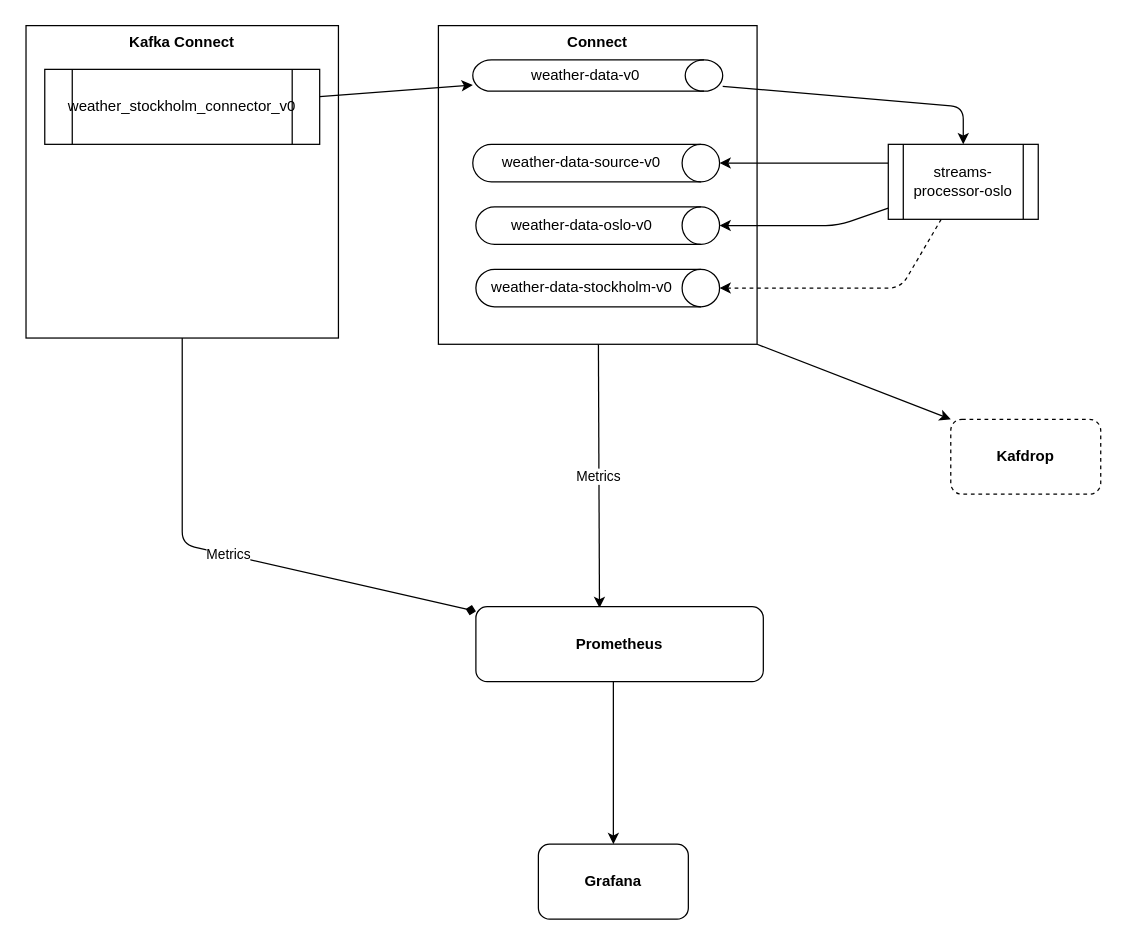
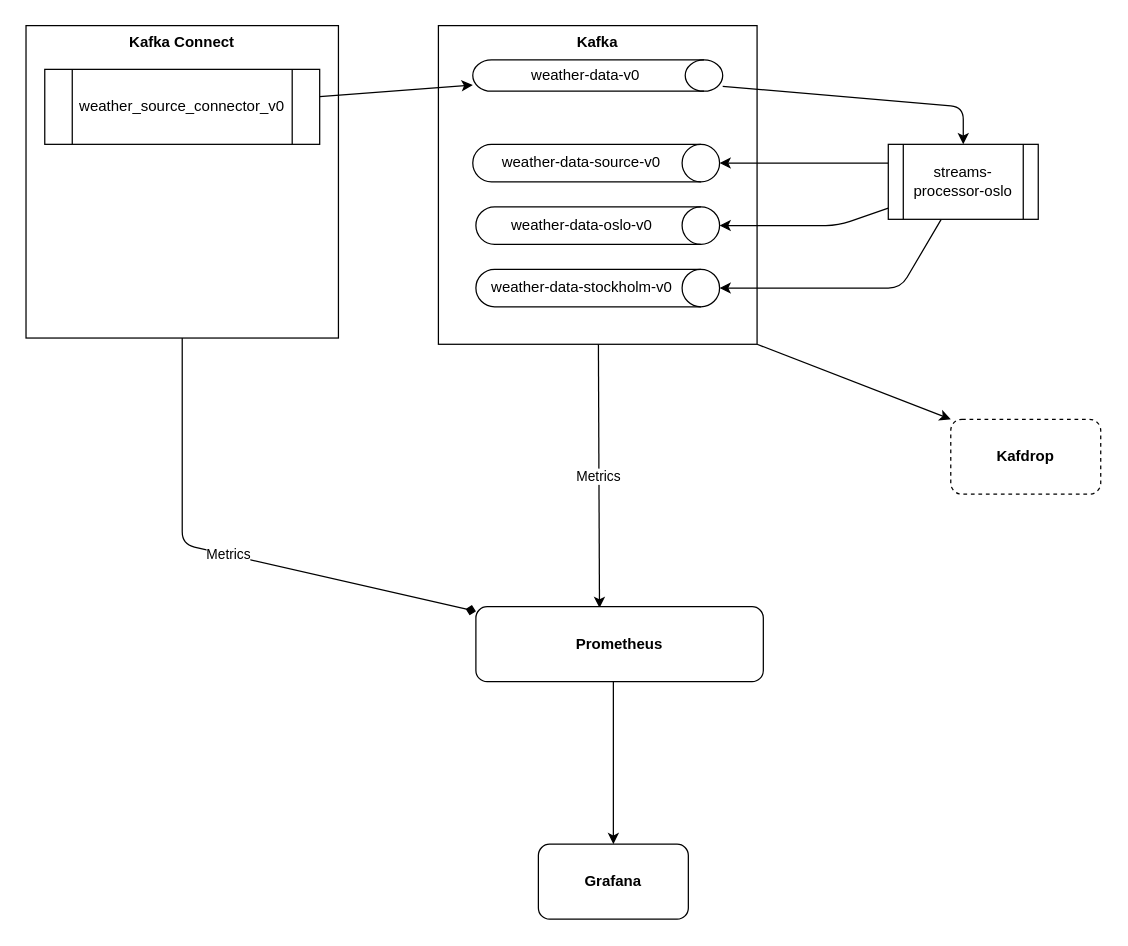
node "Connect": label "Connect" -> "Kafka"
node "weather_stockholm_connector_v0": label "weather_stockholm_connector_v0" -> "weather_source_connector_v0"
edge "streams-processor-oslo" -> "weather-data-stockholm-v0": style dashed -> solid
